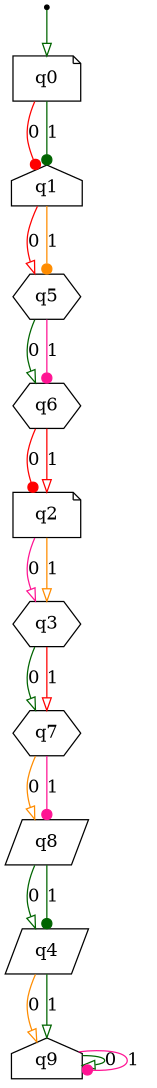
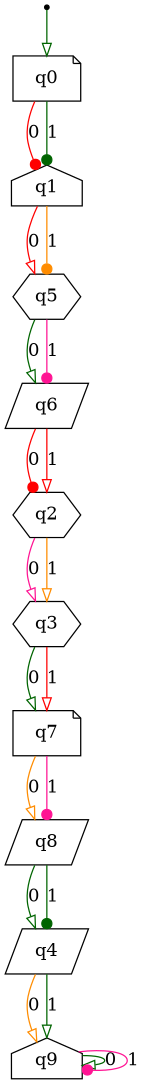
node "q6": shape hexagon -> parallelogram
node "q2": shape note -> hexagon
node "q7": shape hexagon -> note
